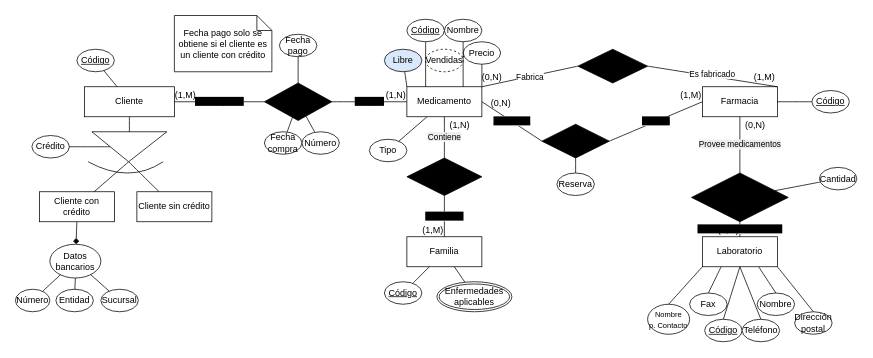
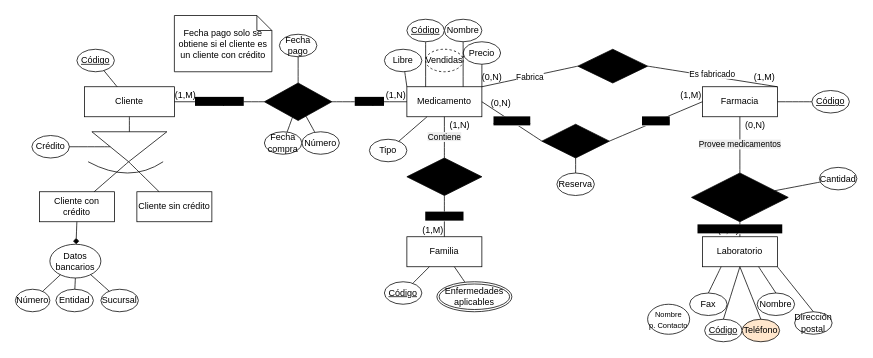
node "Libre": fillcolor #dae8fc -> #ffffff
edge "Laboratorio" -- "Nombre p. Contacto": removed
node "Teléfono": fillcolor #ffffff -> #ffe6cc
